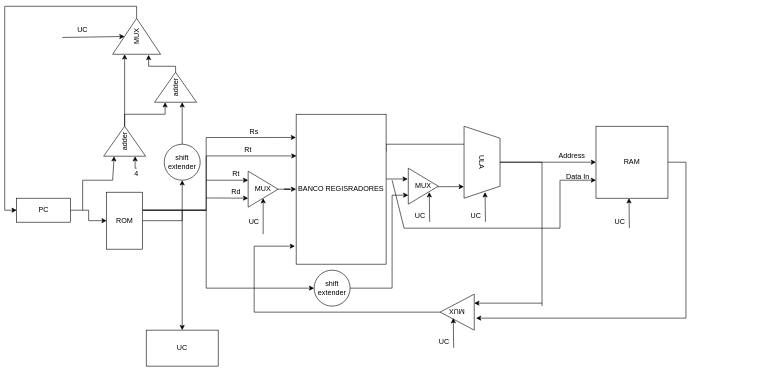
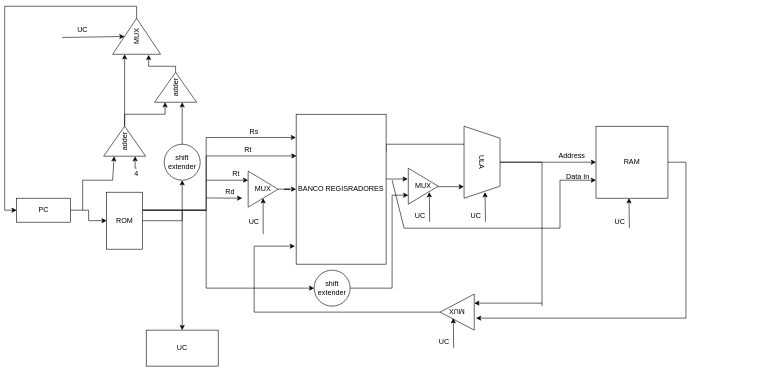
node "Rd": moved (236, 192) -> (230, 192)
